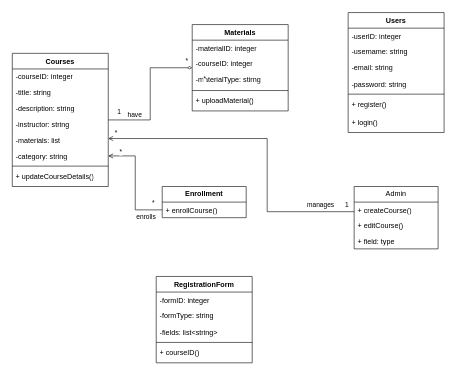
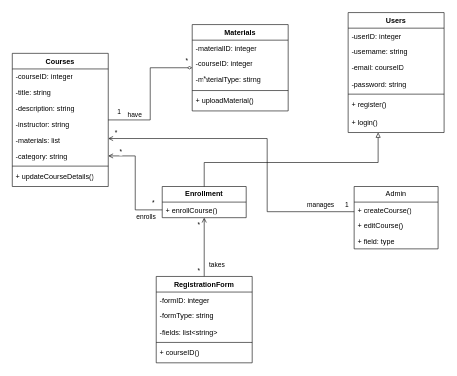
node "-email: string": label "-email: string" -> "-email: courseID"
edge "Enrollment" -> "Users": added
edge "RegistrationForm" -> "Enrollment": added, labels "*", "takes", "*"
